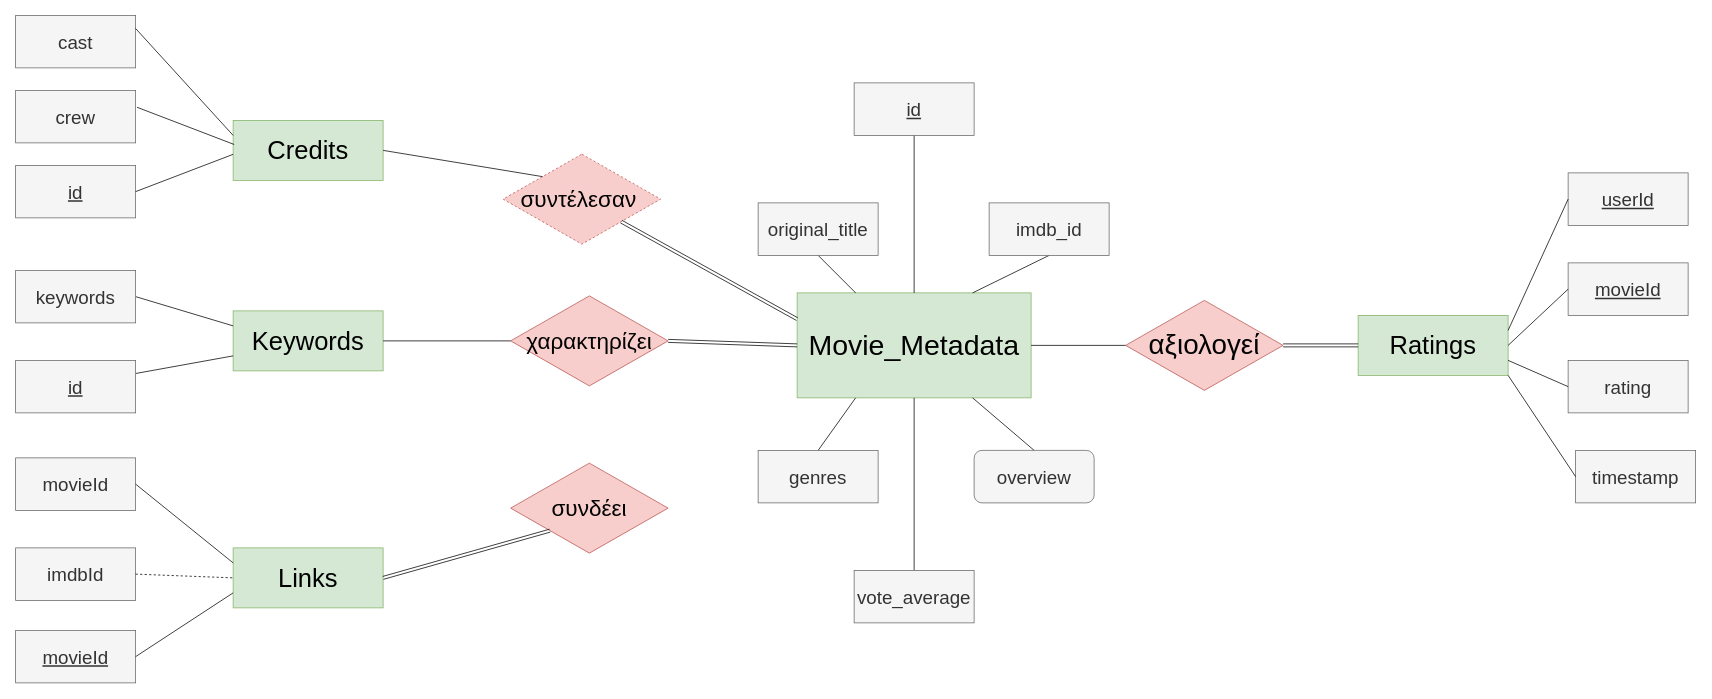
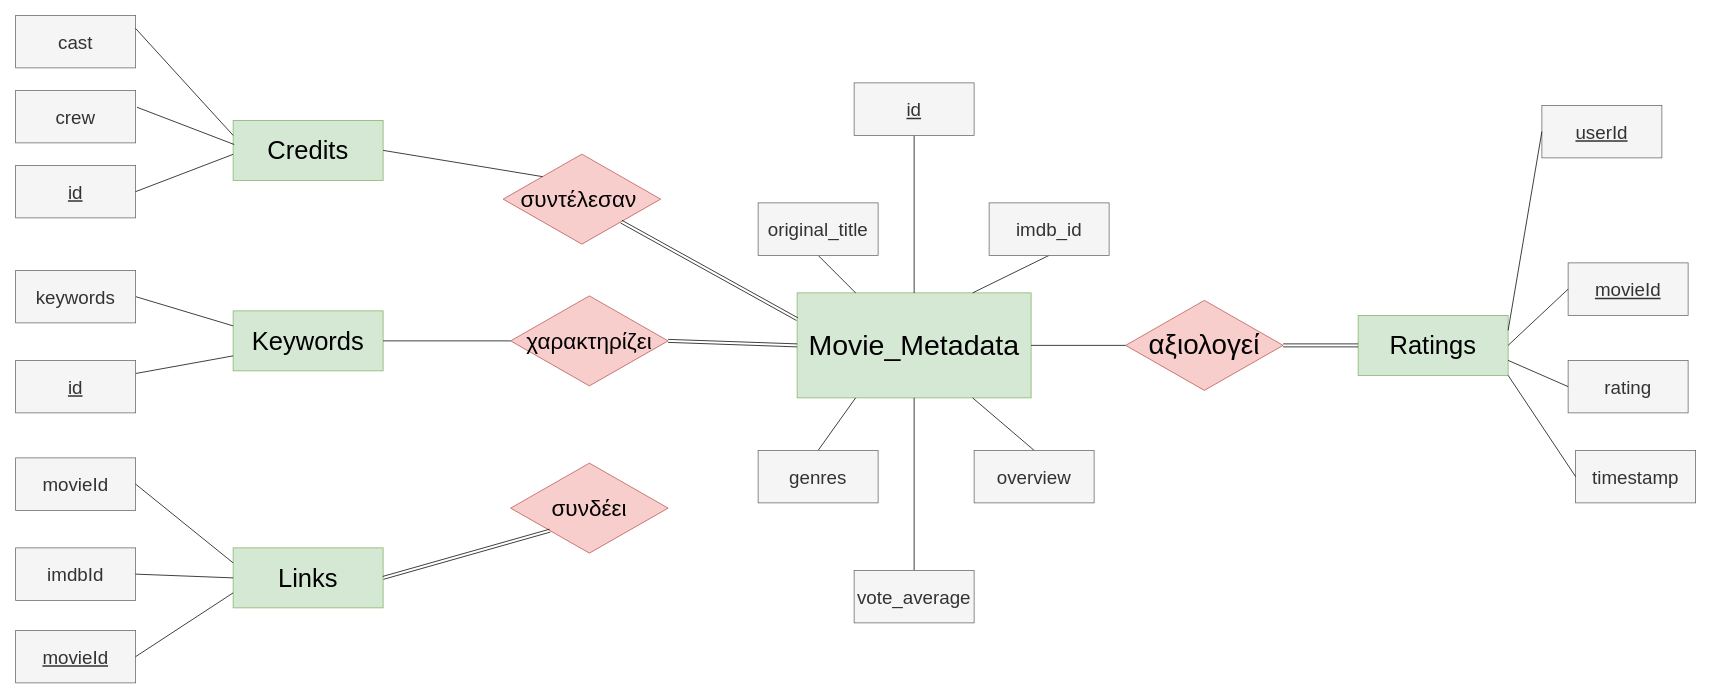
node "συντέλεσαν": style dashed -> solid
node "userId": moved (1628, 199) -> (1602, 132)
node "overview": shape rounded rectangle -> rectangle
edge "imdbId" -- "Links": style dashed -> solid
